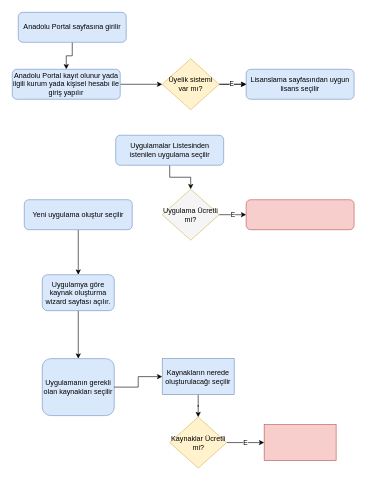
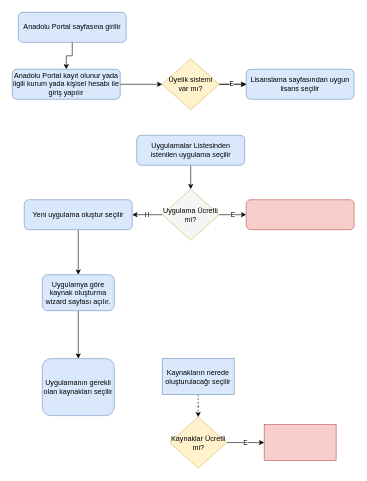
node "Uygulamalar Listesinden istenilen uygulama seçilir": moved (170, 150) -> (191, 150)
edge "Uygulama Ücretli mi?" -> "Yeni uygulama oluştur seçilir": added, label "H"
edge "Uygulamanın gerekli olan kaynakları seçilir" -> "Kaynakların nerede oluşturulacağı seçilir": removed
edge "Kaynakların nerede oluşturulacağı seçilir" -> "Kaynaklar Ücretli mi?": style solid -> dashed
